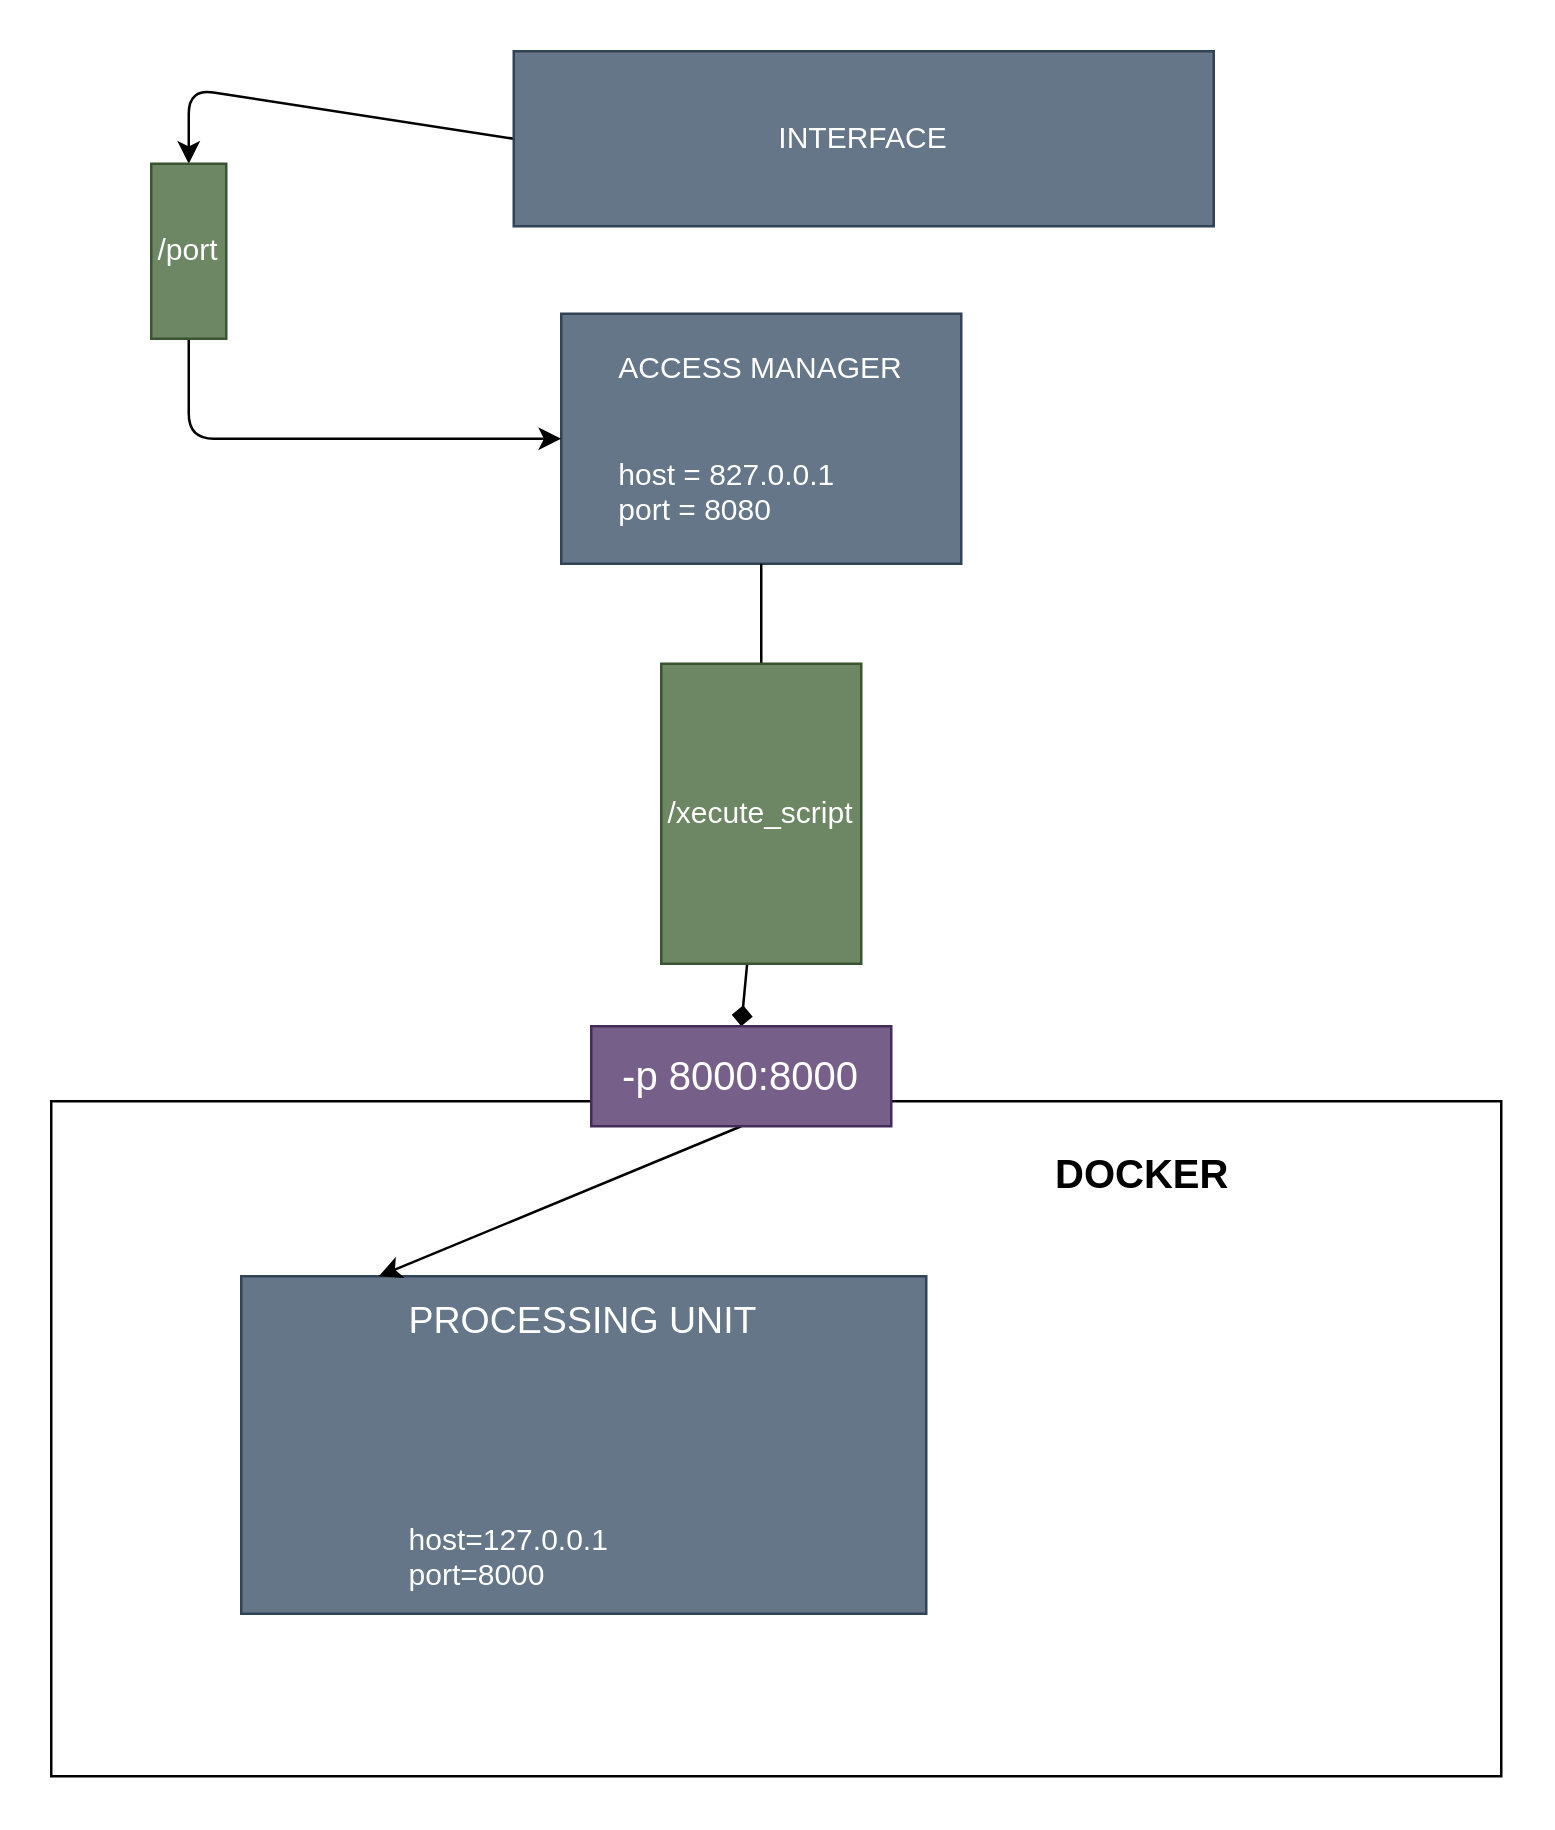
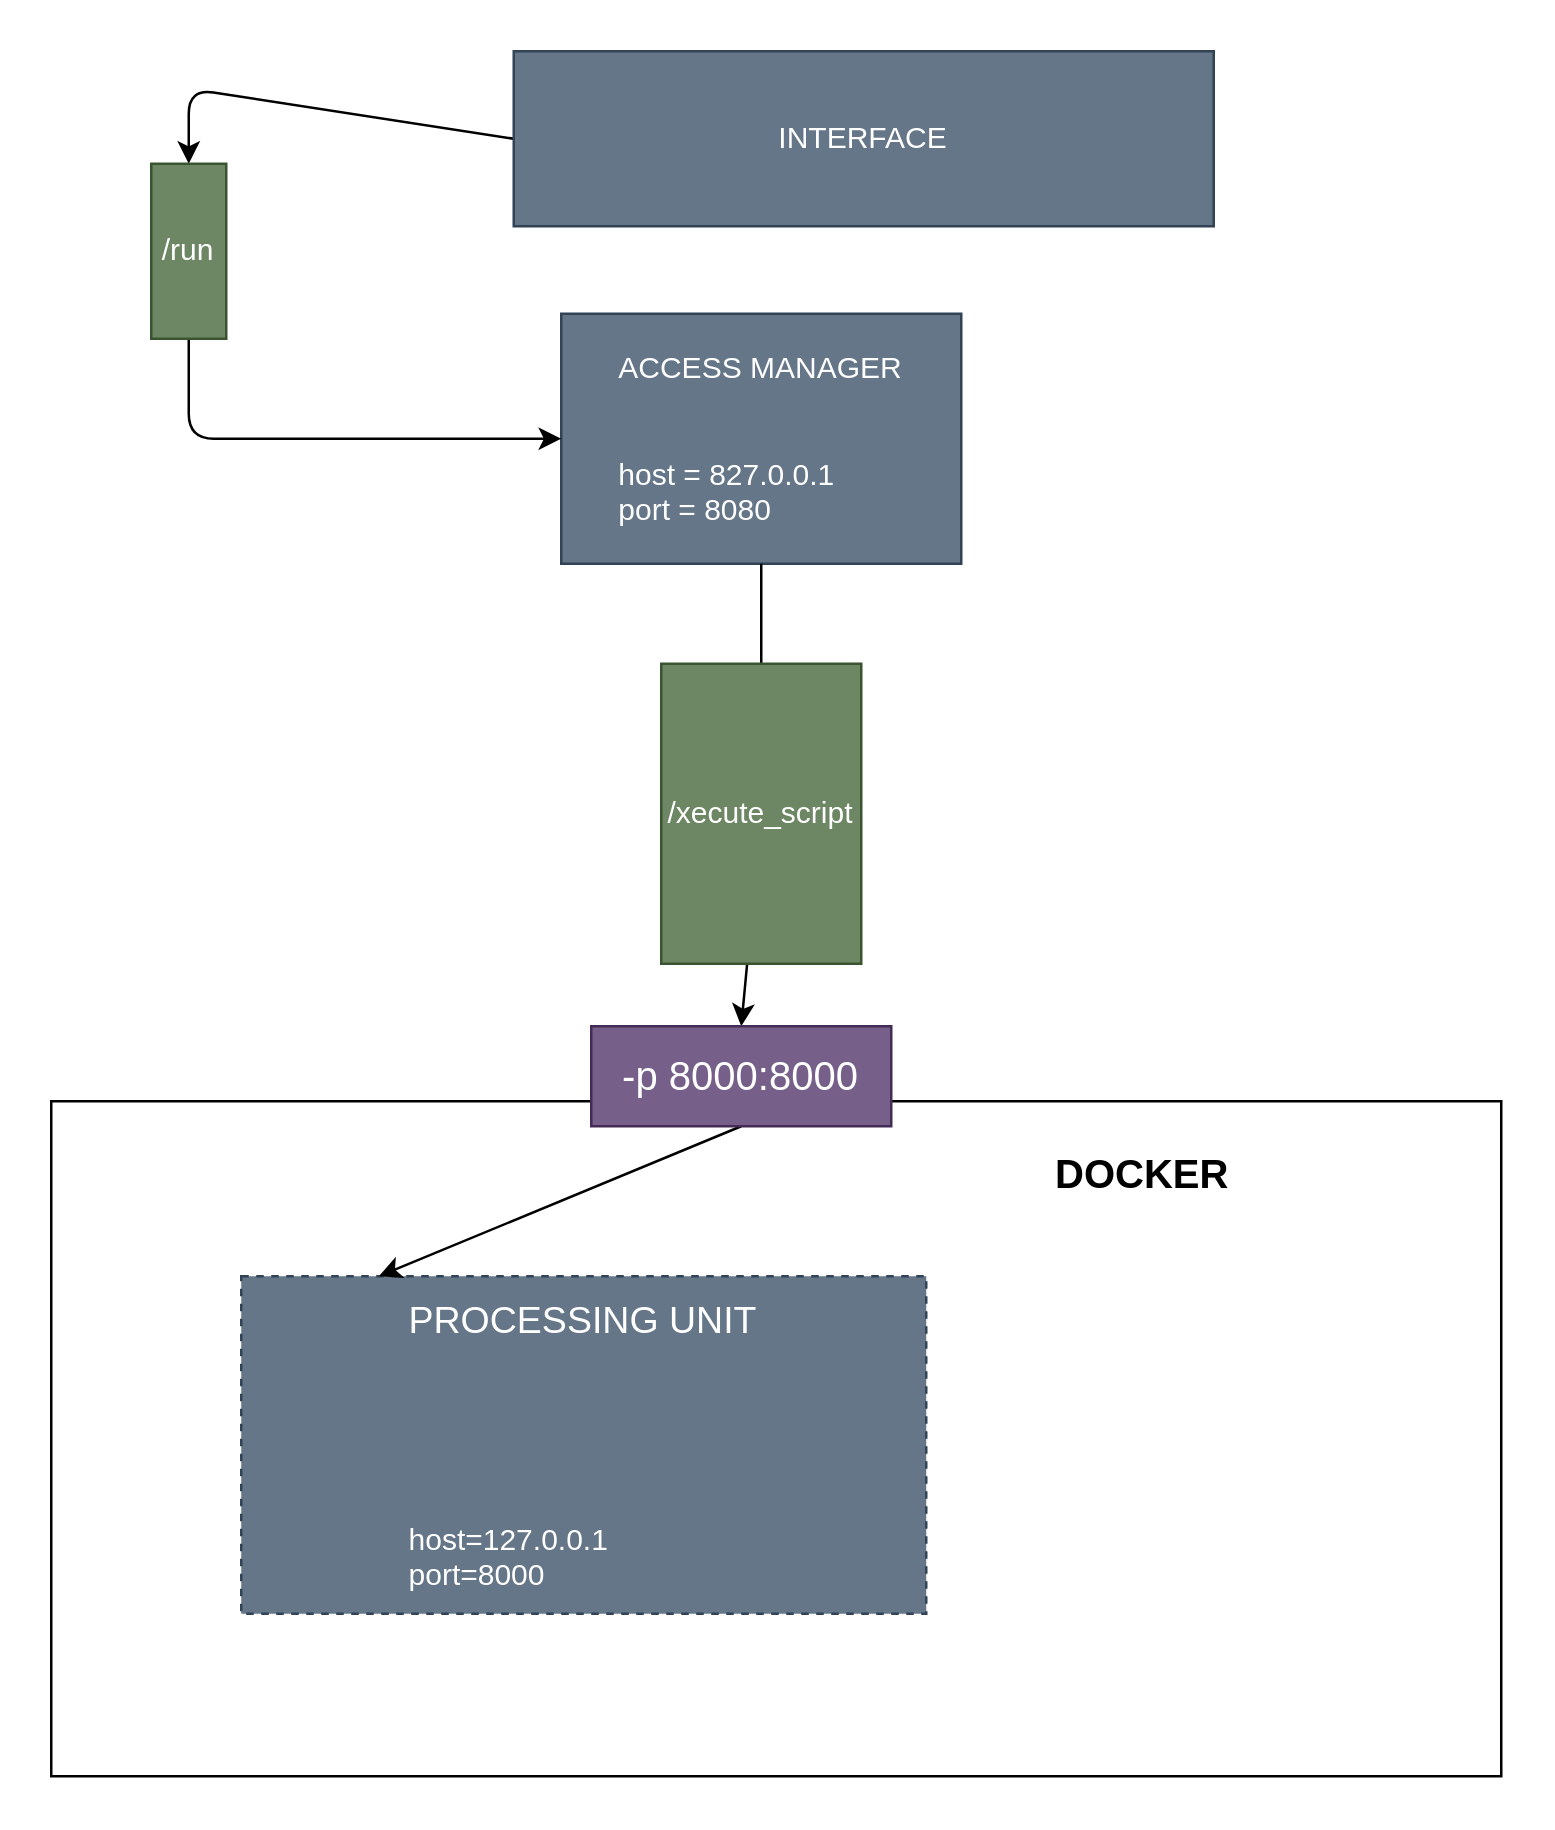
node "/port": label "/port" -> "/run"
edge "/xecute_script" -> "-p 8000:8000": arrowhead diamond -> classic
node "PROCESSING UNIT host=127.0.0.1 port=8000": style solid -> dashed
